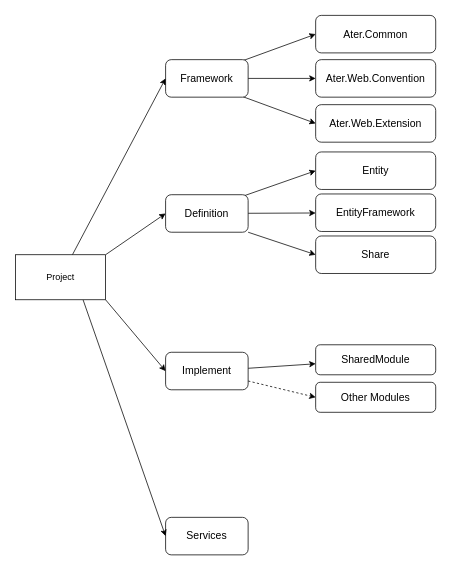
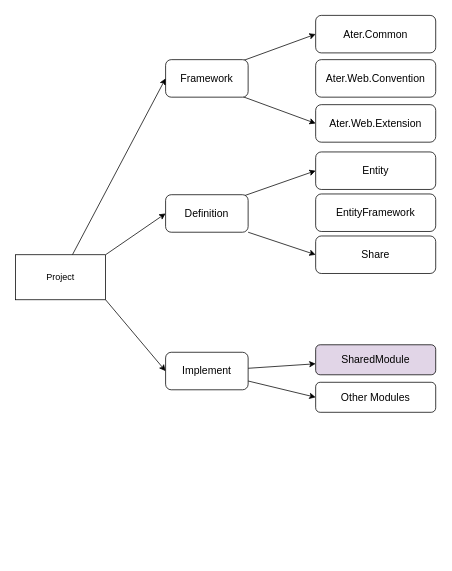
edge "Framework" -> "Ater.Web.Convention": removed
edge "Definition" -> "EntityFramework": removed
node "SharedModule": fillcolor #ffffff -> #e1d5e7
edge "Implement" -> "Other Modules": style dashed -> solid
edge "Project" -> "Services": removed
node "Services": removed
